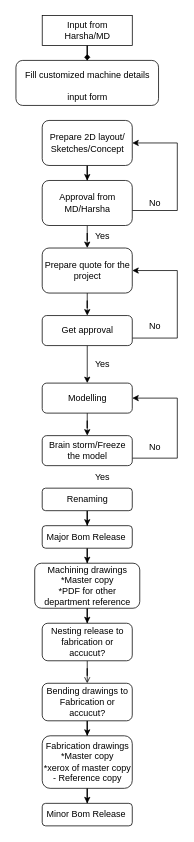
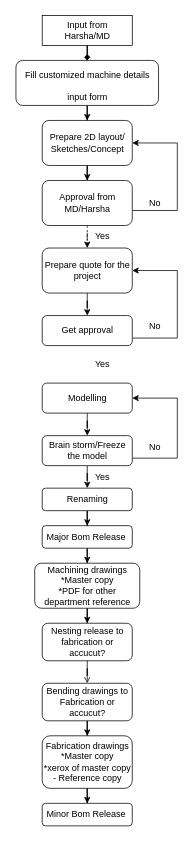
edge "Fill customized machine details input form" -> "Prepare 2D layout/ Sketches/Concept": added
edge "Approval from MD/Harsha" -> "Prepare quote for the project": style solid -> dashed
edge "Get approval" -> "Modelling": removed
edge "Brain storm/Freeze the model" -> "Renaming": added
